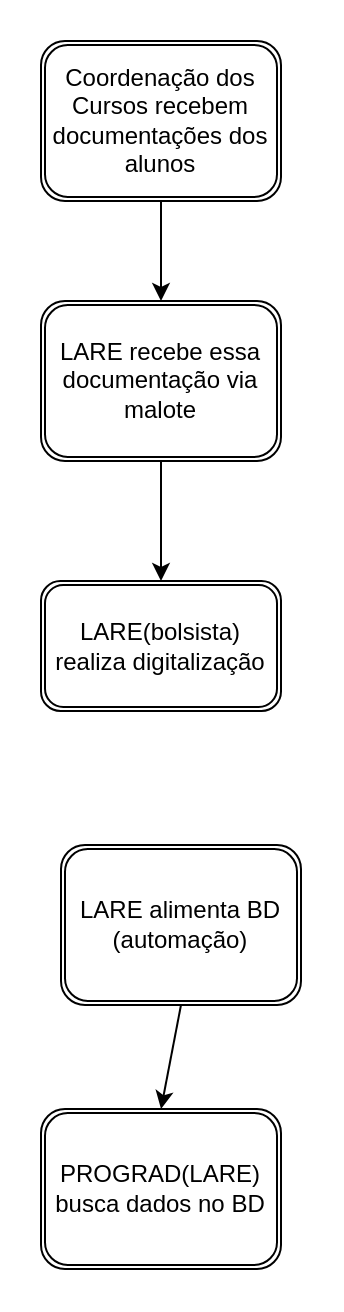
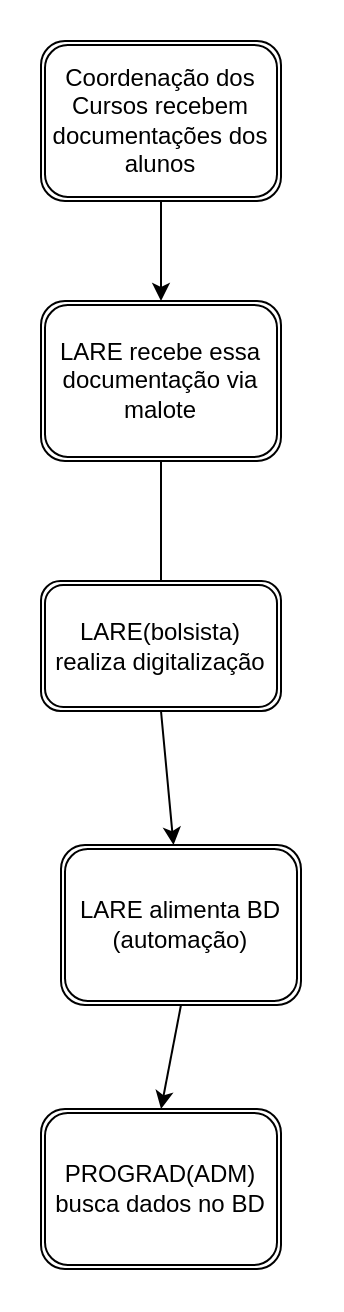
edge "LARE recebe essa documentação via malote" -> "LARE(bolsista) realiza digitalização": arrowhead classic -> none
edge "LARE(bolsista) realiza digitalização" -> "LARE alimenta BD (automação)": added
node "PROGRAD(LARE) busca dados no BD": label "PROGRAD(LARE) busca dados no BD" -> "PROGRAD(ADM) busca dados no BD"
